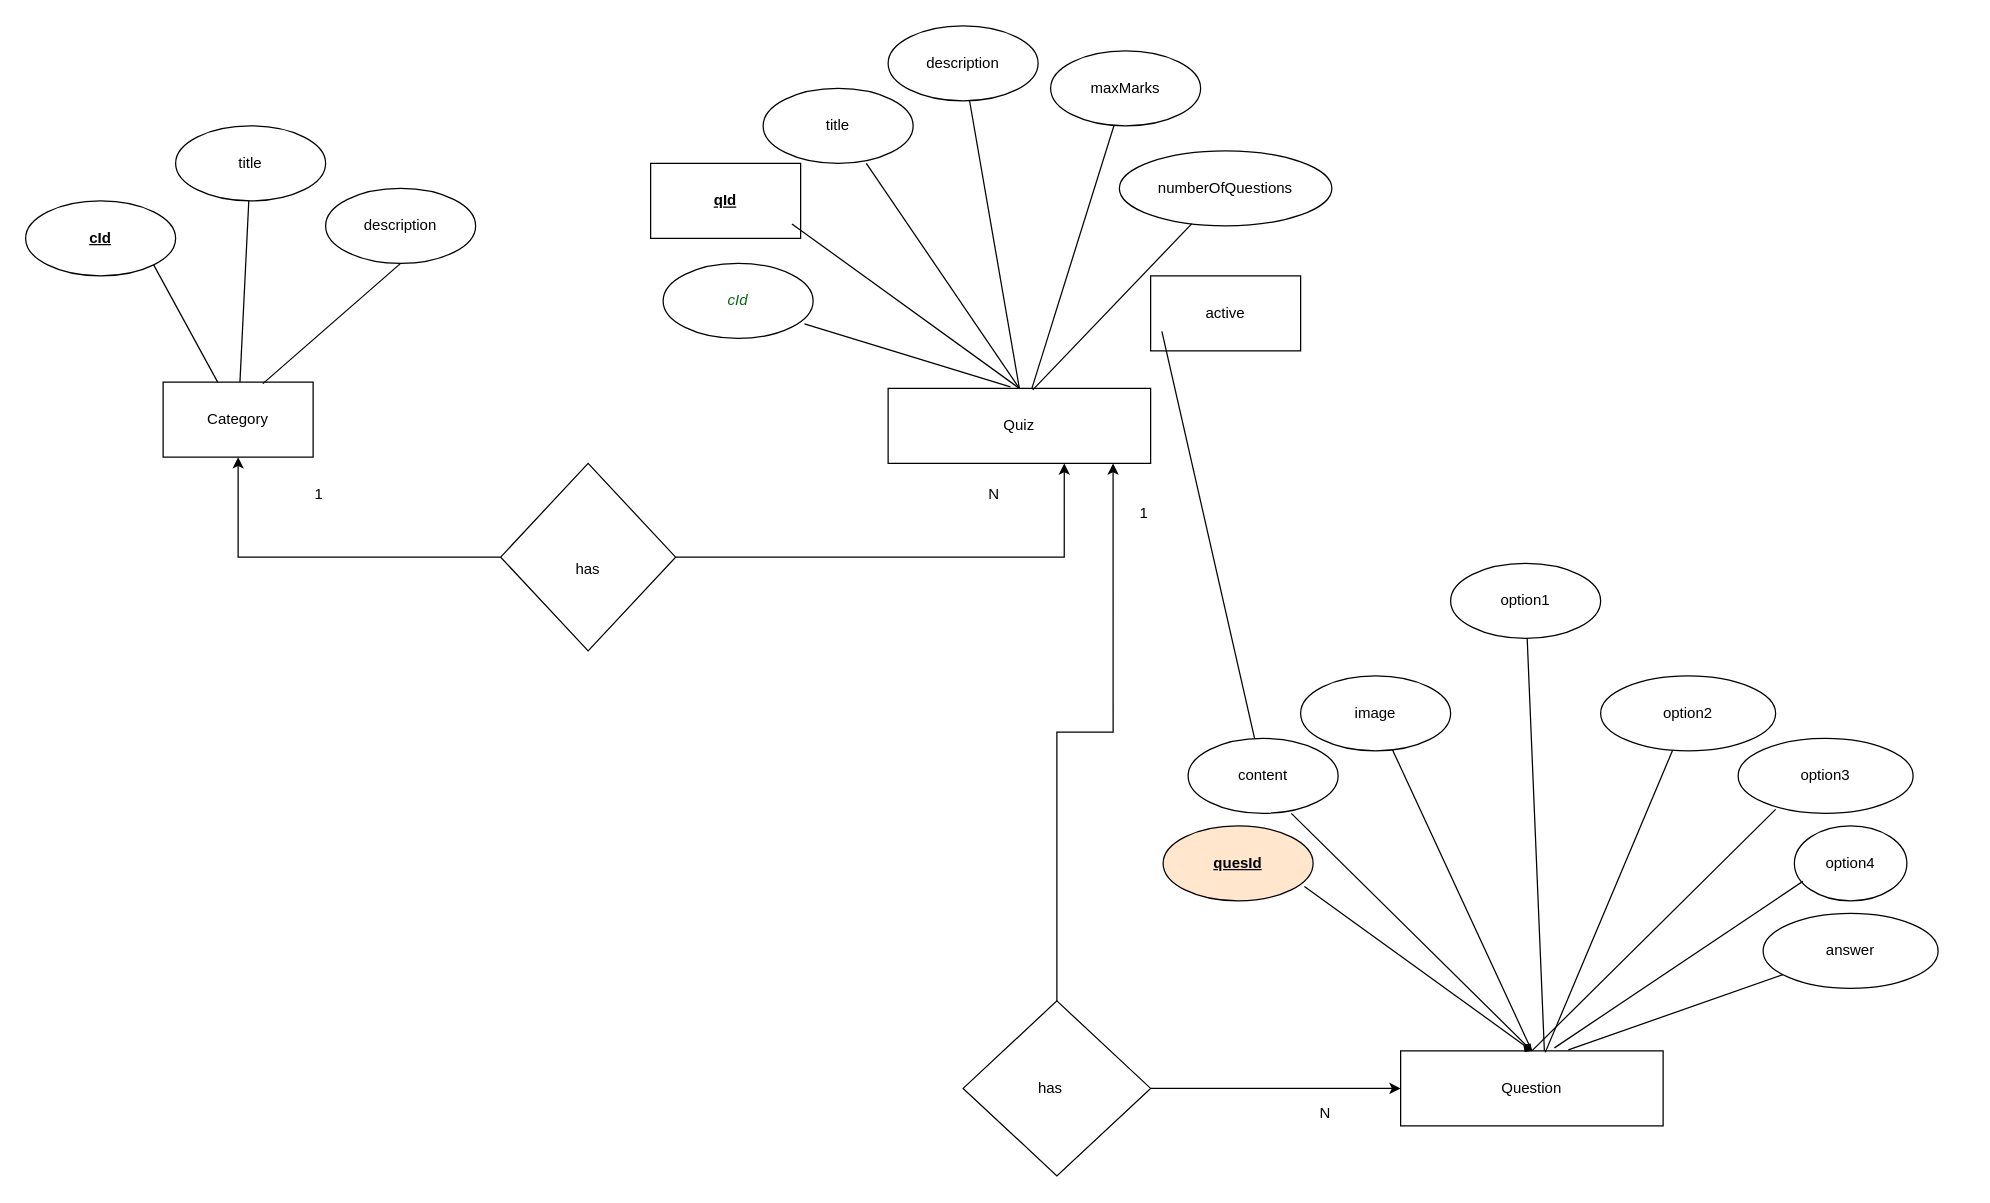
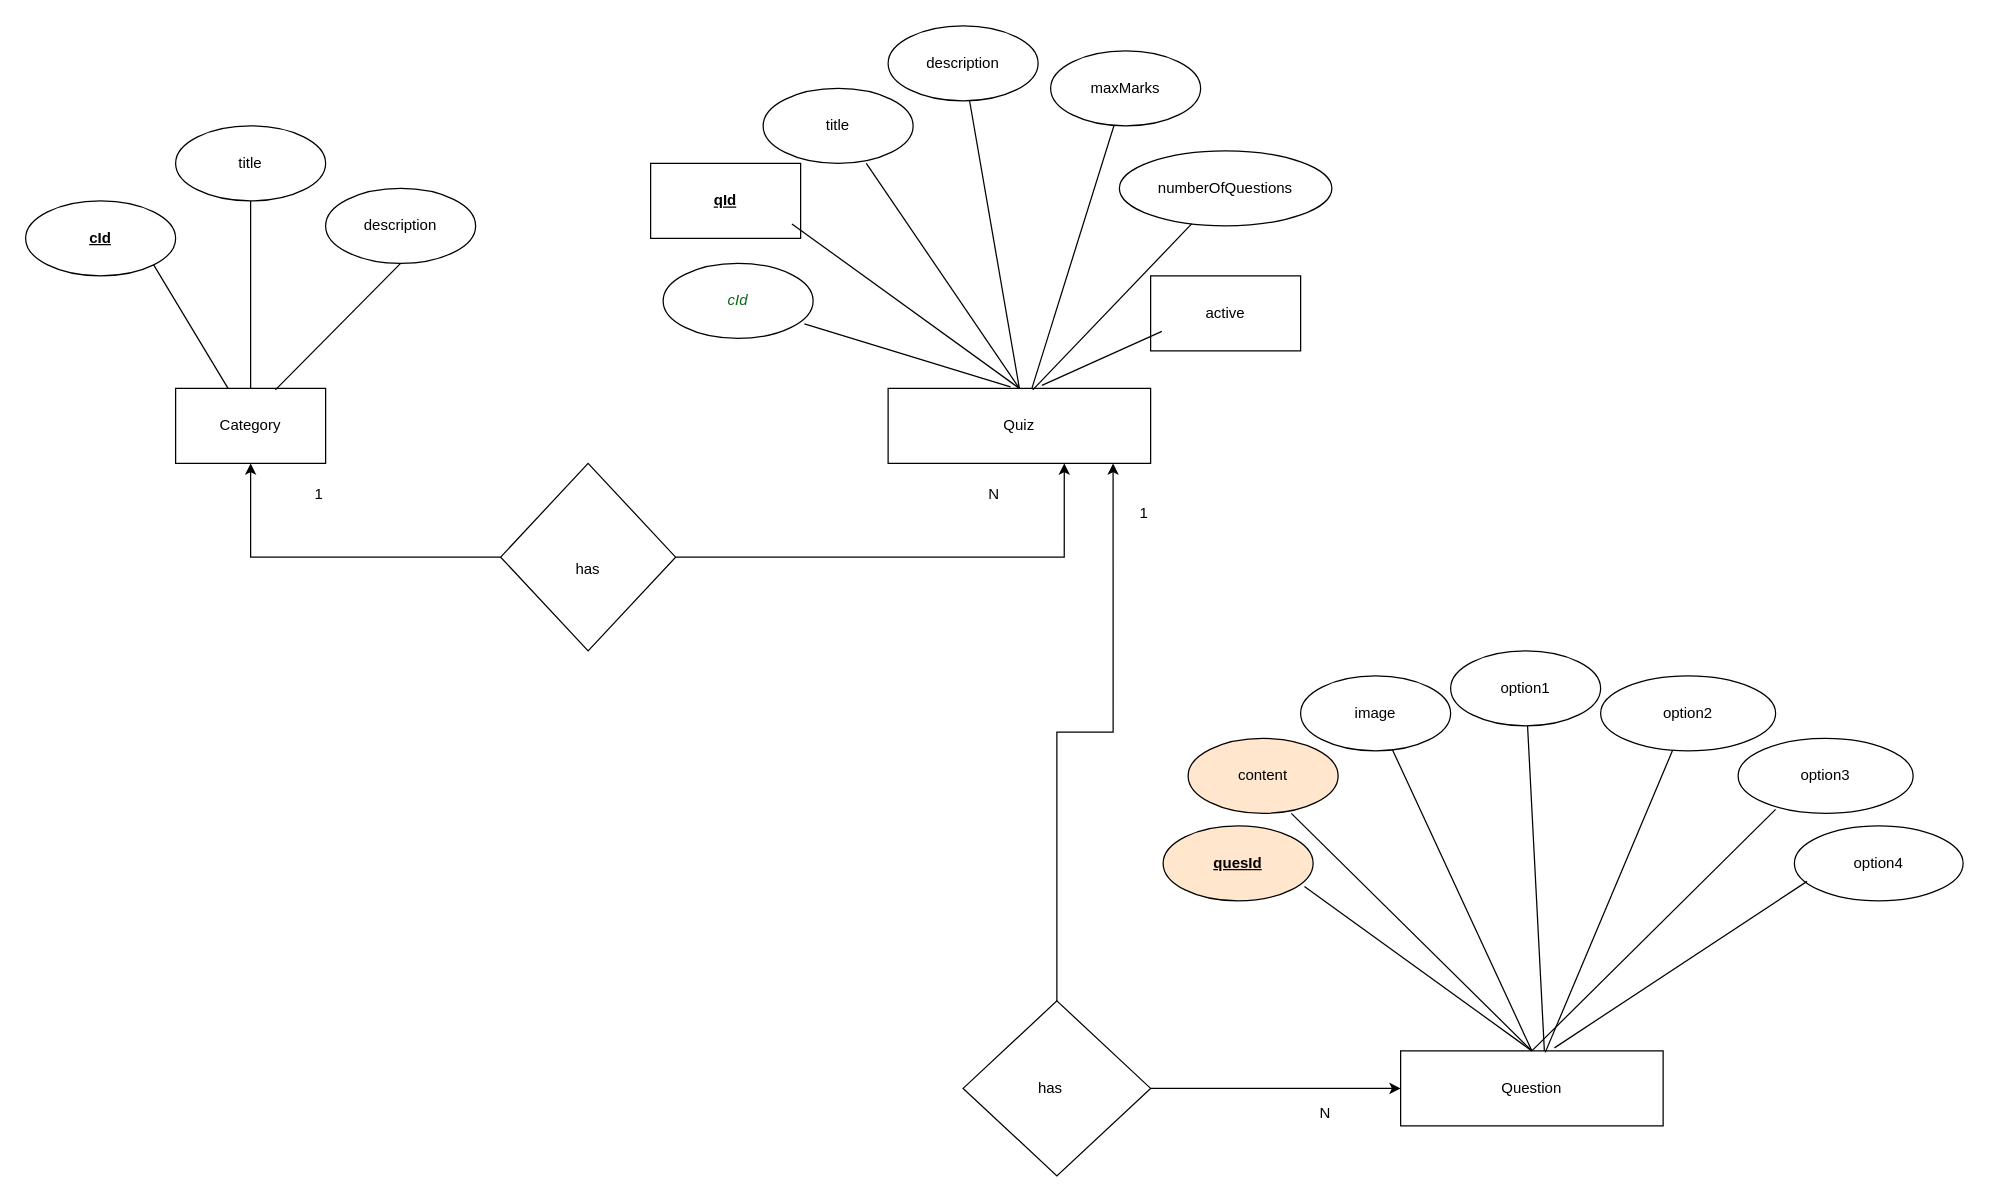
node "Category": moved (238, 419) -> (251, 426)
edge "active" -- "content": now "active" -- "Quiz"
node "option1": moved (1526, 601) -> (1526, 688)
node "content": fillcolor #ffffff -> #ffe6cc
node "option4": size 113x75 -> 169x75
node "answer": removed
edge "answer" -- "Question": removed
edge "quesId" -> "Question": arrowhead diamond -> none
